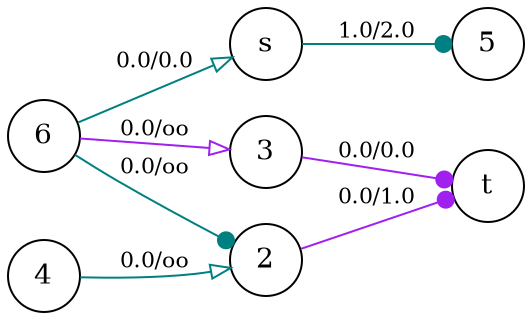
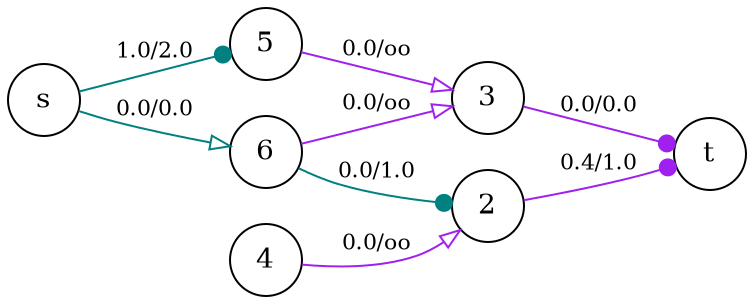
edge "5" -> "3": added, label "0.0/oo"
edge "6" -> "s": reversed
edge "6" -> "2": label "0.0/oo" -> "0.0/1.0"
edge "2" -> "t": label "0.0/1.0" -> "0.4/1.0"
edge "4" -> "2": color teal -> purple
